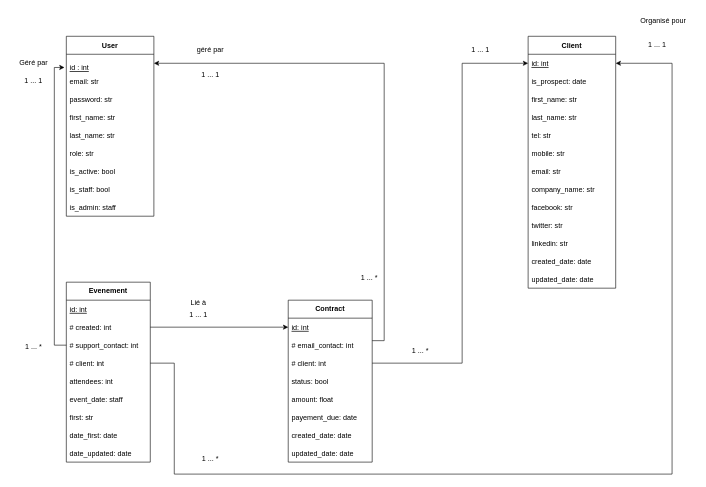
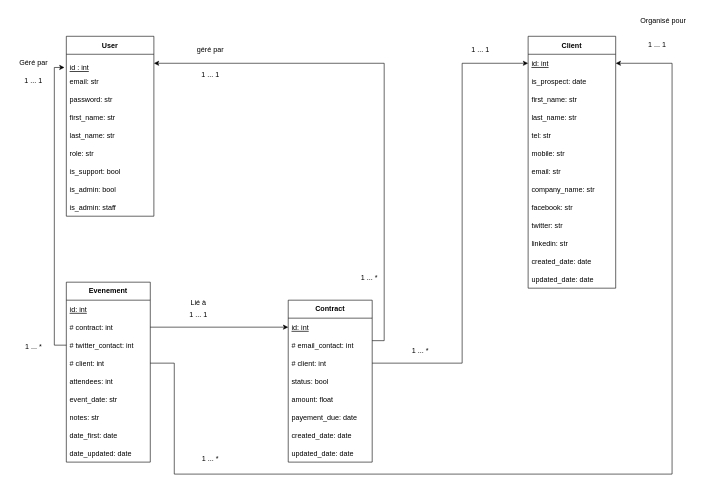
node "is_active: bool": label "is_active: bool" -> "is_support: bool"
node "is_staff: bool": label "is_staff: bool" -> "is_admin: bool"
node "# created: int": label "# created: int" -> "# contract: int"
node "# support_contact: int": label "# support_contact: int" -> "# twitter_contact: int"
node "event_date: staff": label "event_date: staff" -> "event_date: str"
node "first: str": label "first: str" -> "notes: str"
